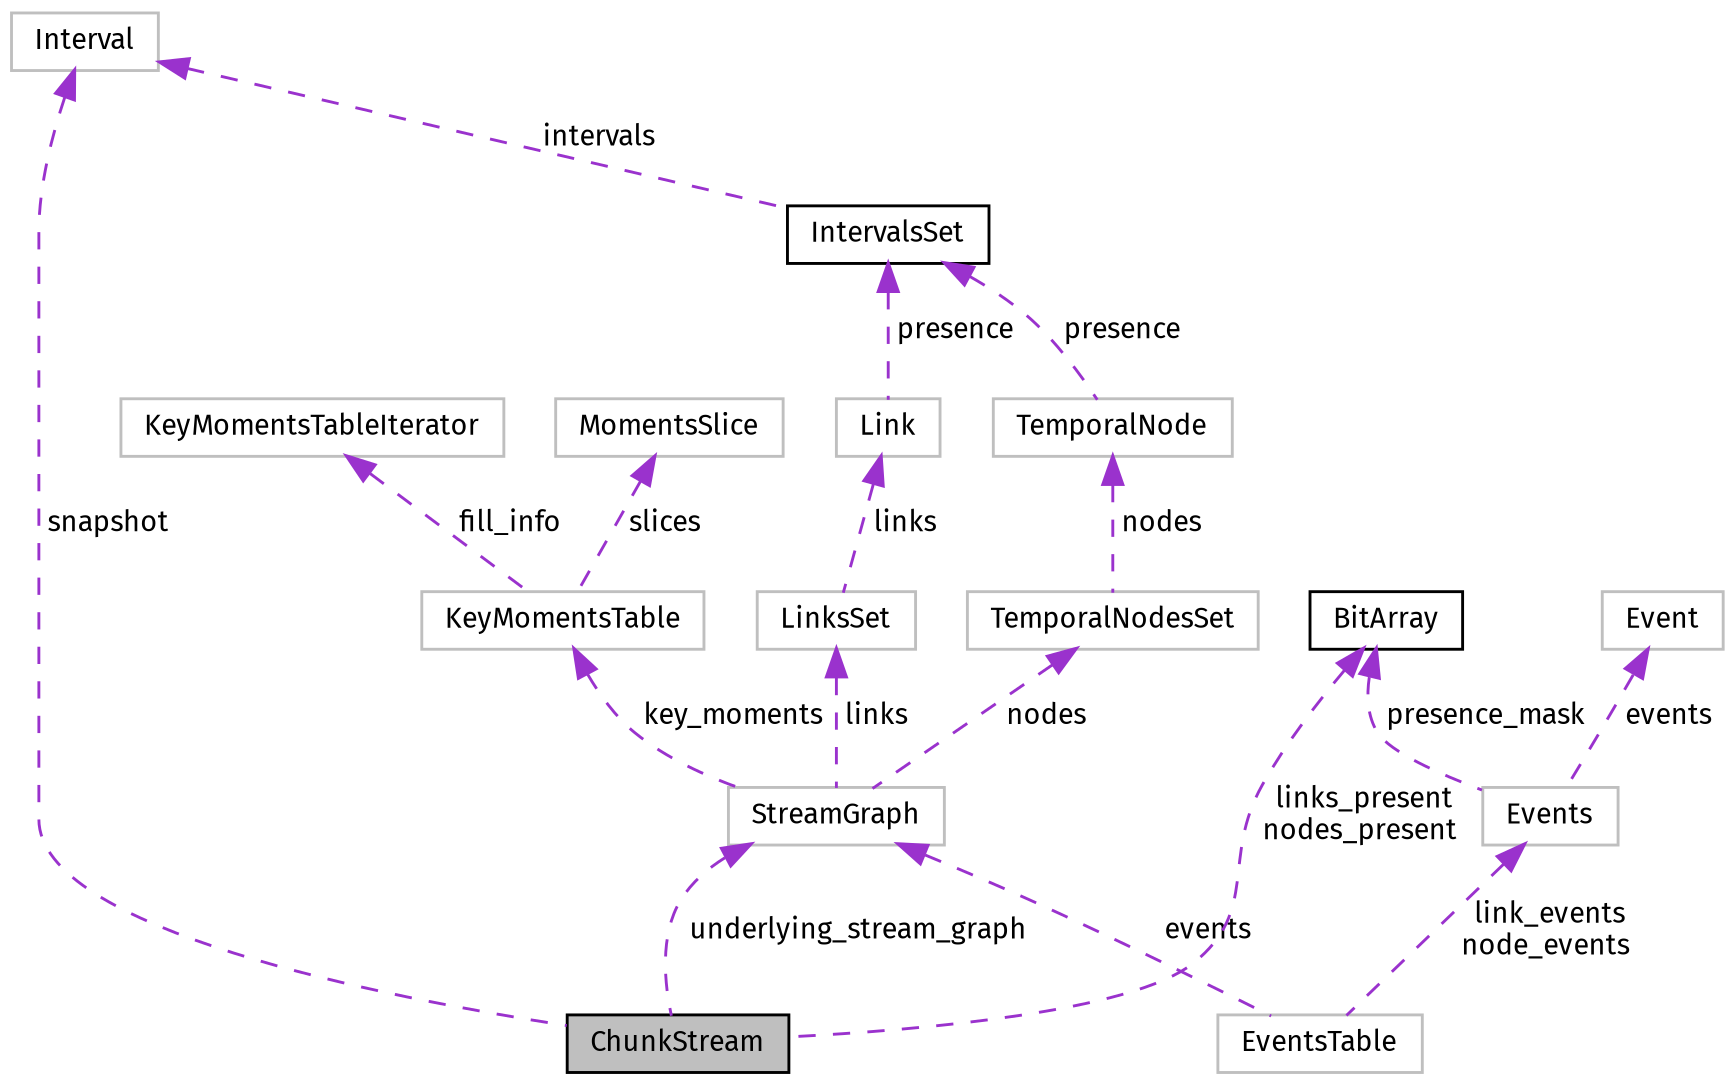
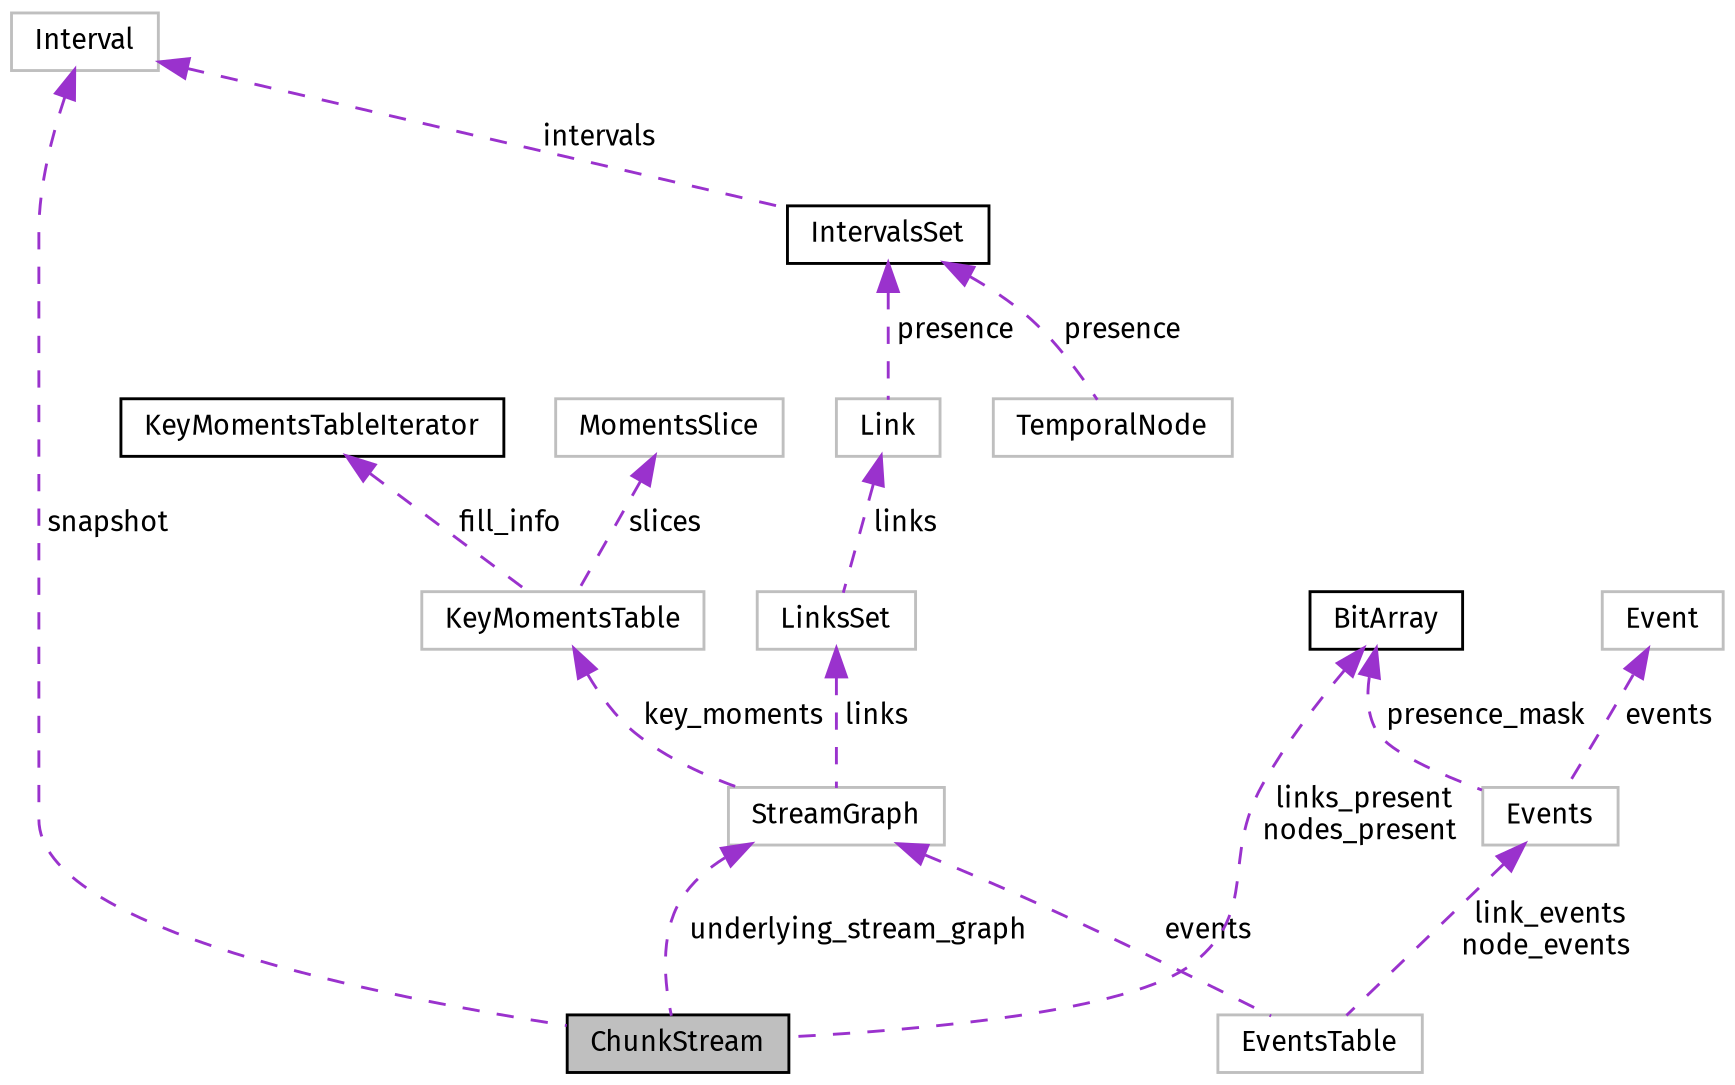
node "KeyMomentsTableIterator": color grey75 -> black
node "TemporalNodesSet": removed
